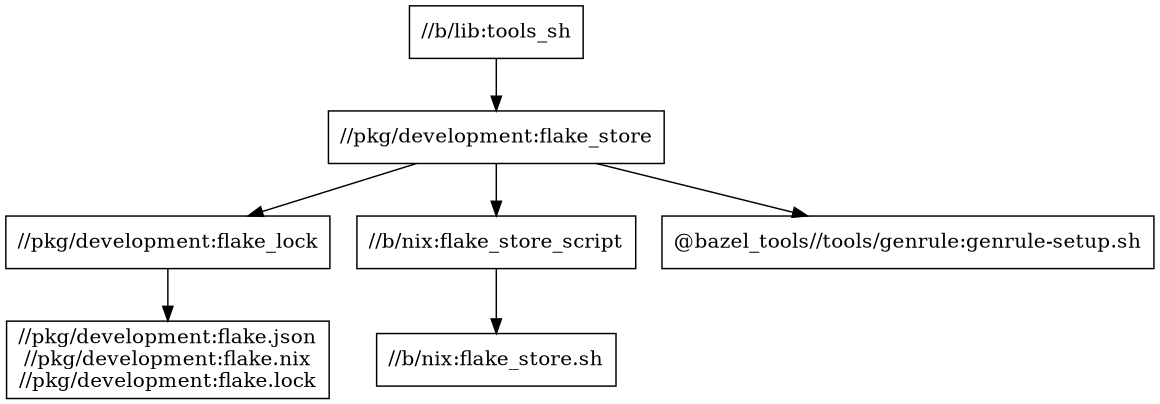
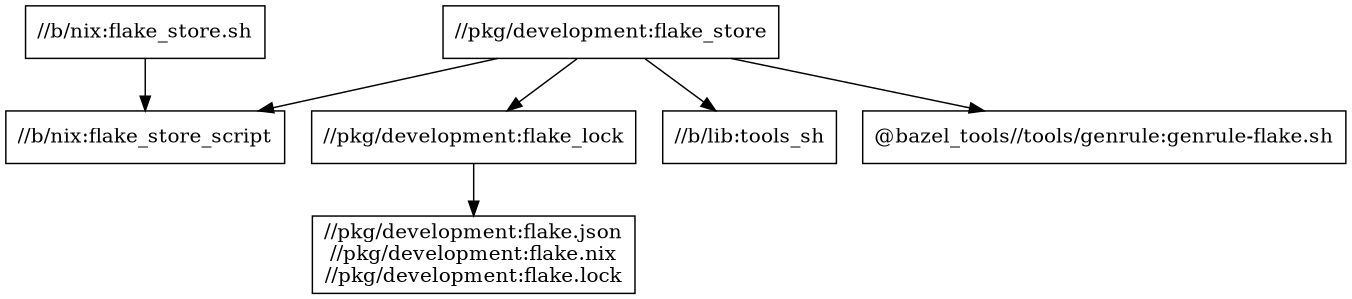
edge "//b/lib:tools_sh" -> "//pkg/development:flake_store": reversed
node "@bazel_tools//tools/genrule:genrule-setup.sh": label "@bazel_tools//tools/genrule:genrule-setup.sh" -> "@bazel_tools//tools/genrule:genrule-flake.sh"
edge "//b/nix:flake_store_script" -> "//b/nix:flake_store.sh": reversed
